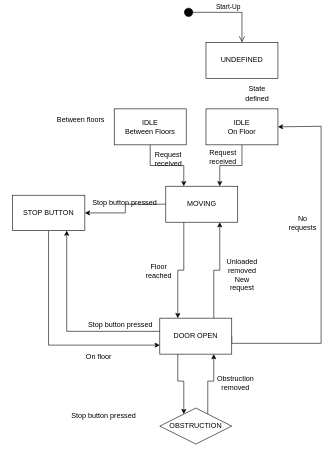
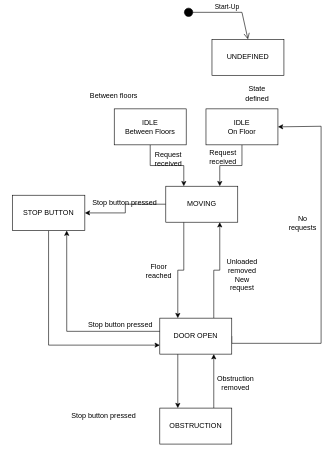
node "UNDEFINED": moved (242, 60) -> (248, 57)
node "Between floors": moved (81, 120) -> (114, 96)
node "On floor": removed
node "OBSTRUCTION": shape diamond -> rectangle
